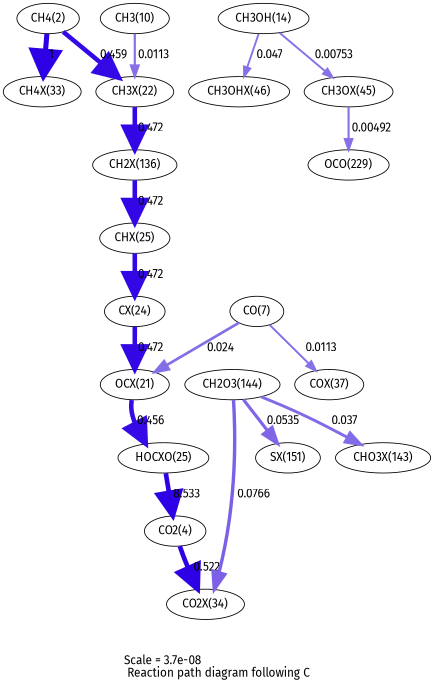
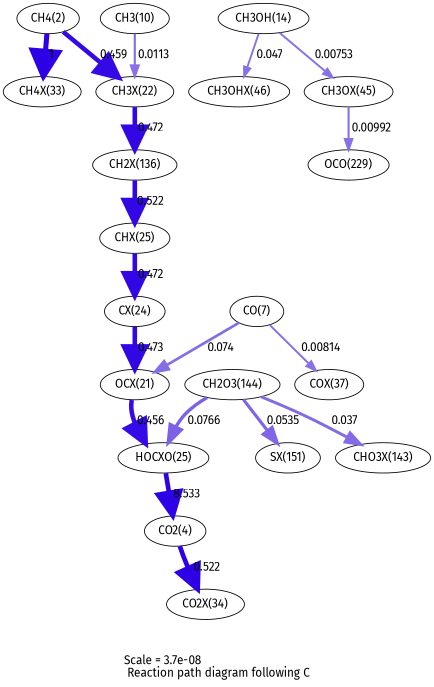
edge "CH3OX(45)" -> "OCO(229)": label " 0.00492" -> " 0.00992"
edge "CH2X(136)" -> "CHX(25)": label " 0.472" -> " 0.522"
edge "CX(24)" -> "OCX(21)": label " 0.472" -> " 0.473"
edge "CO(7)" -> "OCX(21)": label " 0.024" -> " 0.074"
edge "CO(7)" -> "COX(37)": label " 0.0113" -> " 0.00814"
edge "CH2O3(144)" -> "CO2X(34)": now "CH2O3(144)" -> "HOCXO(25)"
